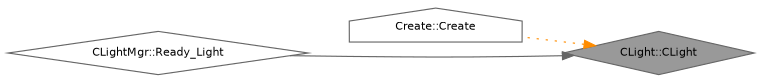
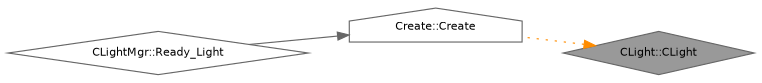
edge "CLightMgr::Ready_Light" -> "CLight::CLight": now "CLightMgr::Ready_Light" -> "Create::Create"
